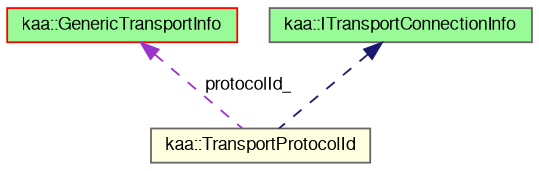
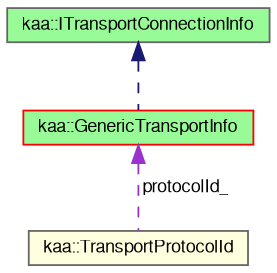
edge "kaa::TransportProtocolId" -> "kaa::ITransportConnectionInfo": now "kaa::GenericTransportInfo" -> "kaa::ITransportConnectionInfo"
